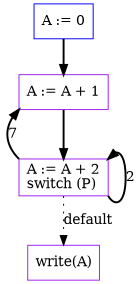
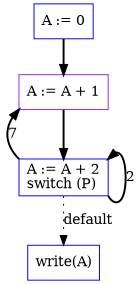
node "A := A + 2 switch (P)": color purple -> blue
node "write(A)": color purple -> blue
